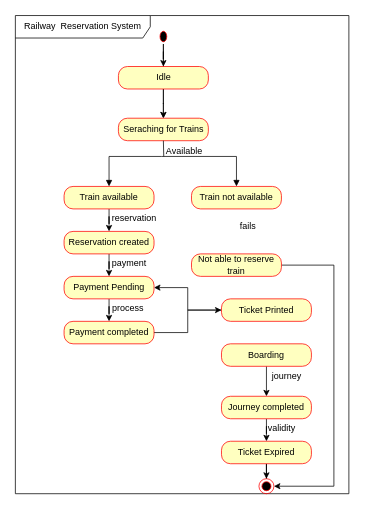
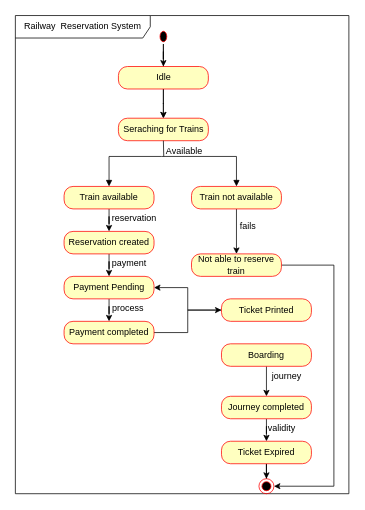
edge "Train not available" -> "Not able to reserve train": added
